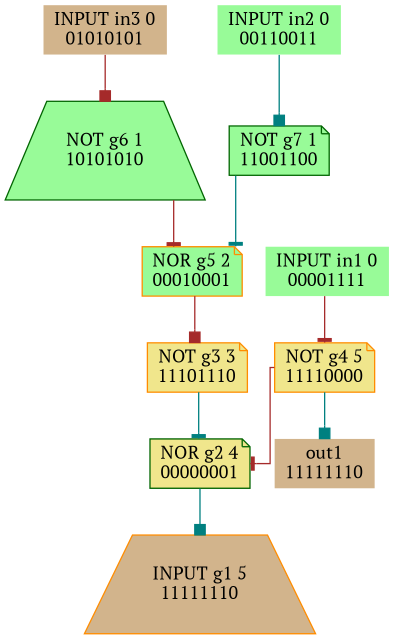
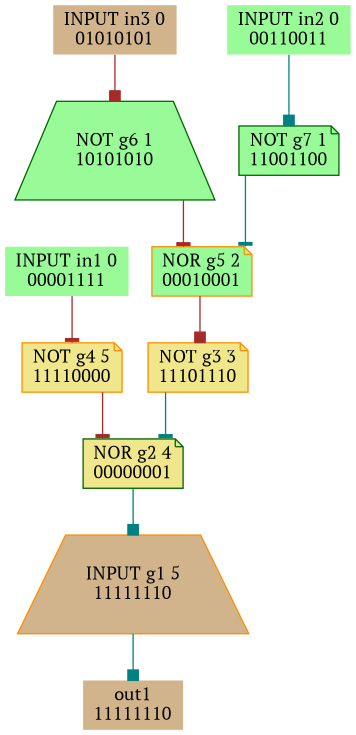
edge "NOT g4 5 11110000" -> "out1 11111110": now "INPUT g1 5 11111110" -> "out1 11111110"
